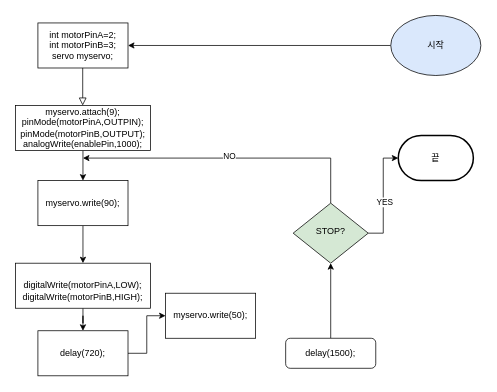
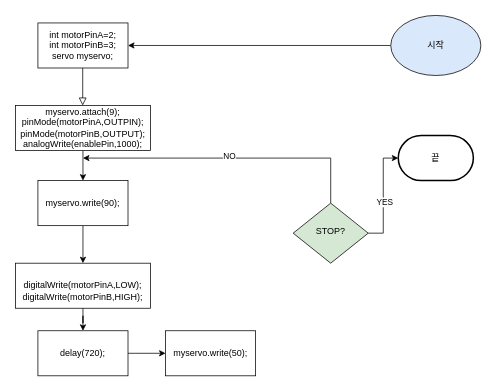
edge "delay(1500);" -> "STOP?": removed
node "myservo.write(50);": moved (210, 315) -> (210, 353)
node "delay(1500);": removed
